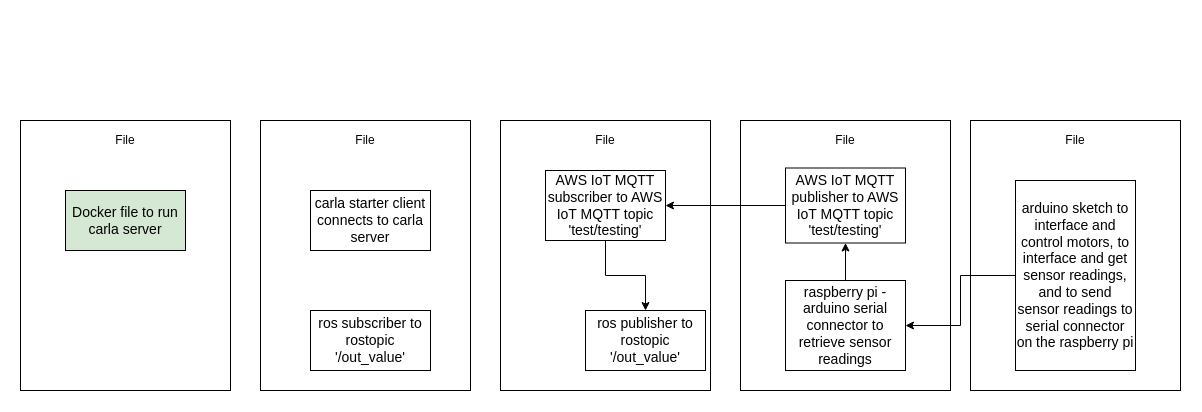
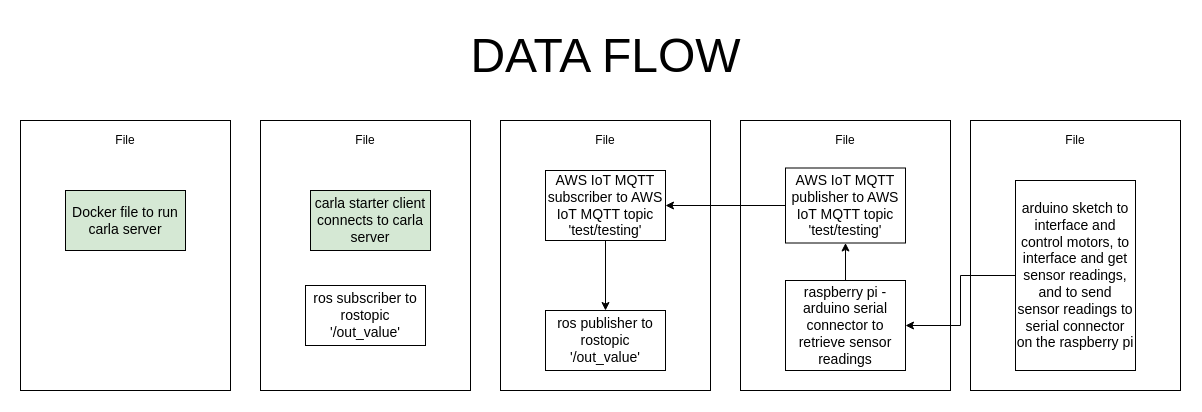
node "DATA FLOW": added
node "carla starter client connects to carla server": fillcolor #ffffff -> #d5e8d4
node "ros subscriber to rostopic '/out_value'": moved (371, 341) -> (366, 316)
node "ros publisher to rostopic '/out_value'": moved (646, 341) -> (606, 341)
